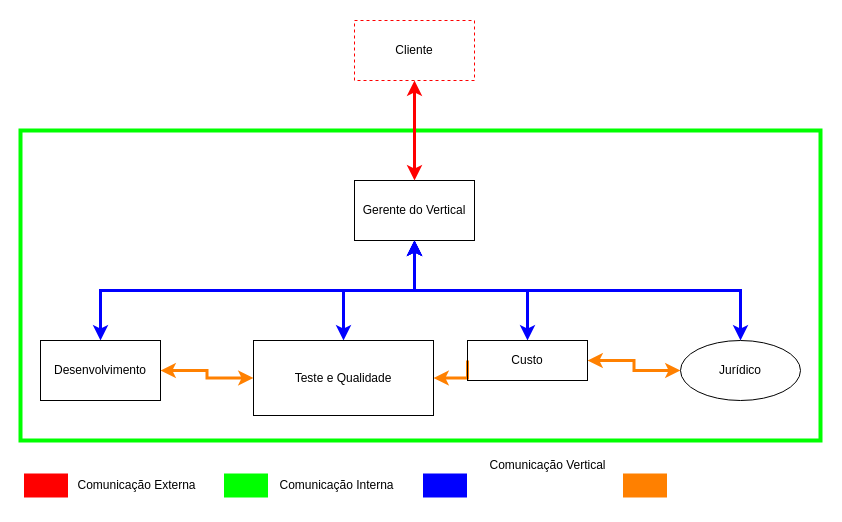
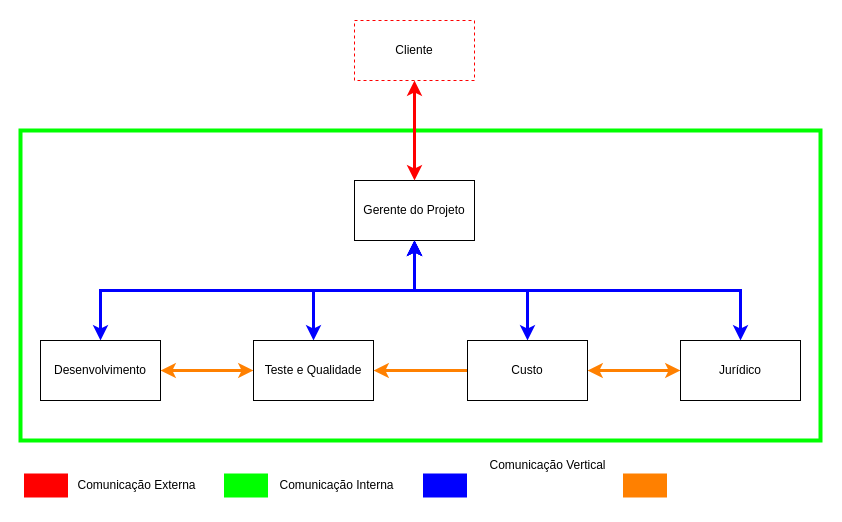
node "Gerente do Vertical": label "Gerente do Vertical" -> "Gerente do Projeto"
node "Custo": size 120x40 -> 120x60
node "Jurídico": shape ellipse -> rectangle
node "Teste e Qualidade": size 180x75 -> 120x60
